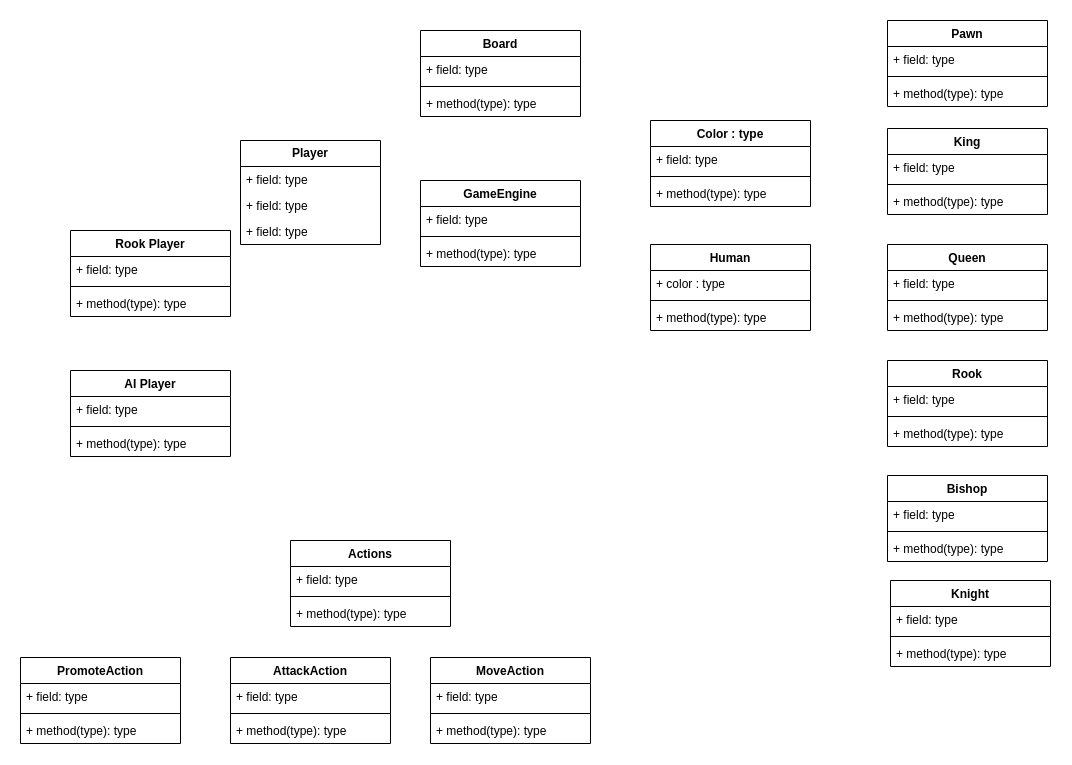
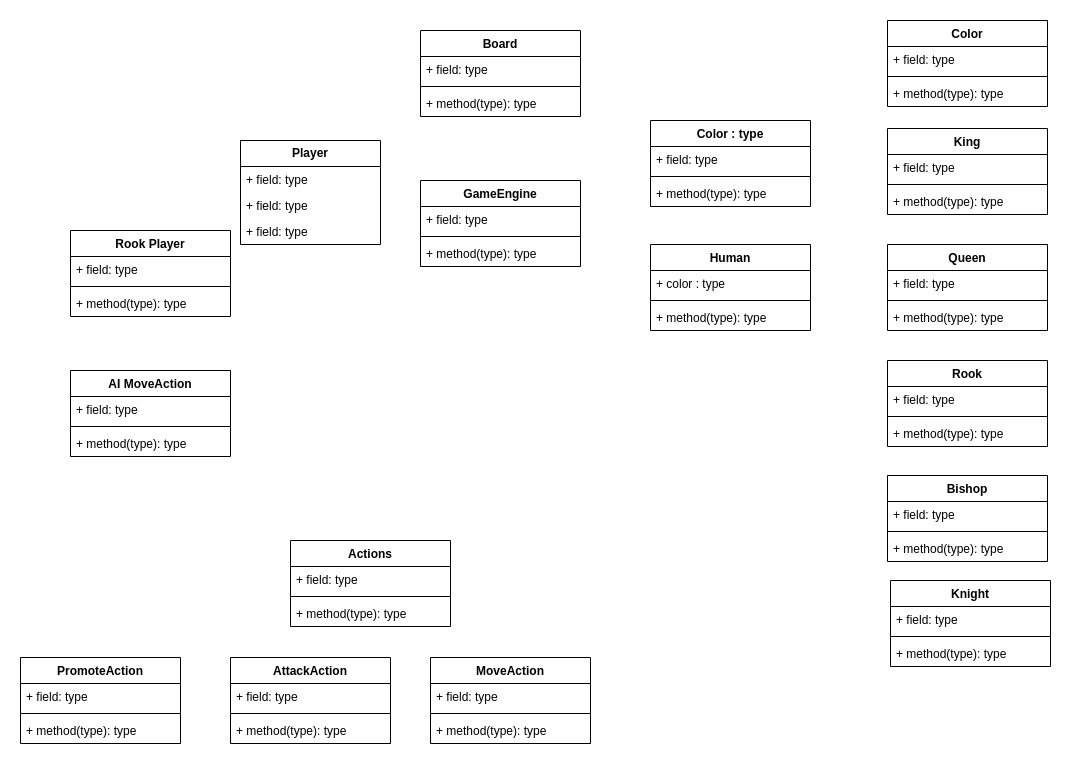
node "Pawn": label "Pawn" -> "Color"
node "AI Player": label "AI Player" -> "AI MoveAction"
